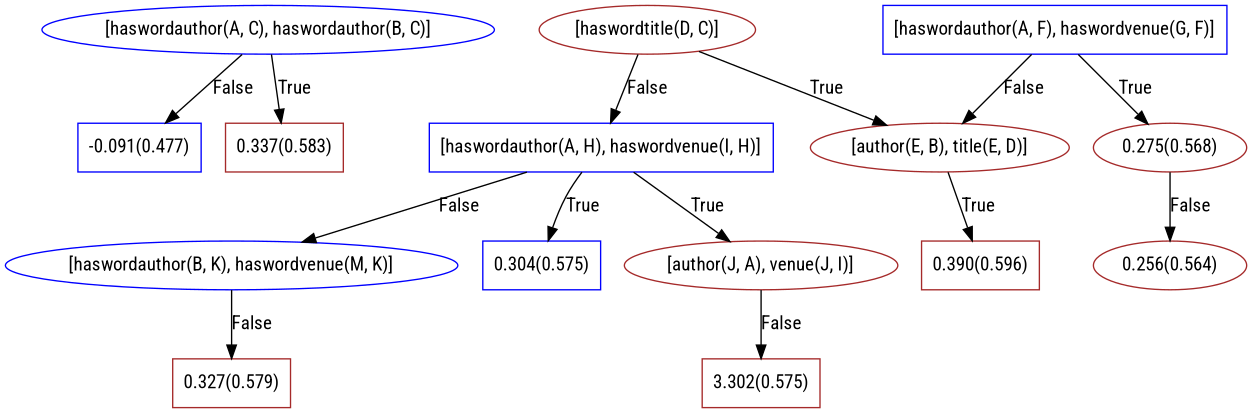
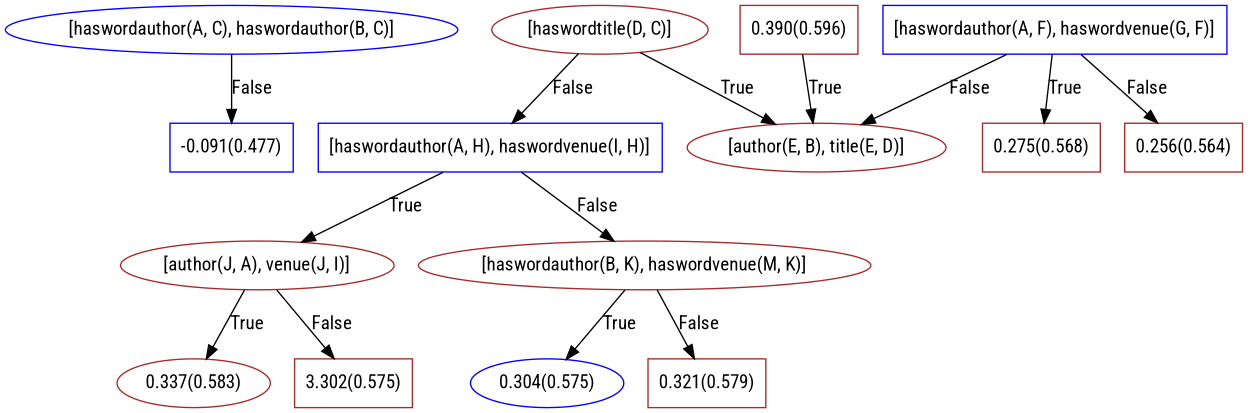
edge "[haswordauthor(A, C), haswordauthor(B, C)]" -> "0.337(0.583)": now "[author(J, A), venue(J, I)]" -> "0.337(0.583)"
node "0.337(0.583)": shape box -> ellipse
node "0.275(0.568)": shape ellipse -> box
edge "[haswordauthor(A, H), haswordvenue(I, H)]" -> "0.304(0.575)": now "[haswordauthor(B, K), haswordvenue(M, K)]" -> "0.304(0.575)"
edge "[author(E, B), title(E, D)]" -> "0.390(0.596)": reversed
edge "0.275(0.568)" -> "0.256(0.564)": now "[haswordauthor(A, F), haswordvenue(G, F)]" -> "0.256(0.564)"
node "[haswordauthor(B, K), haswordvenue(M, K)]": color blue -> brown
node "0.304(0.575)": shape box -> ellipse
node "0.256(0.564)": shape ellipse -> box
node "0.327(0.579)": label "0.327(0.579)" -> "0.321(0.579)"
